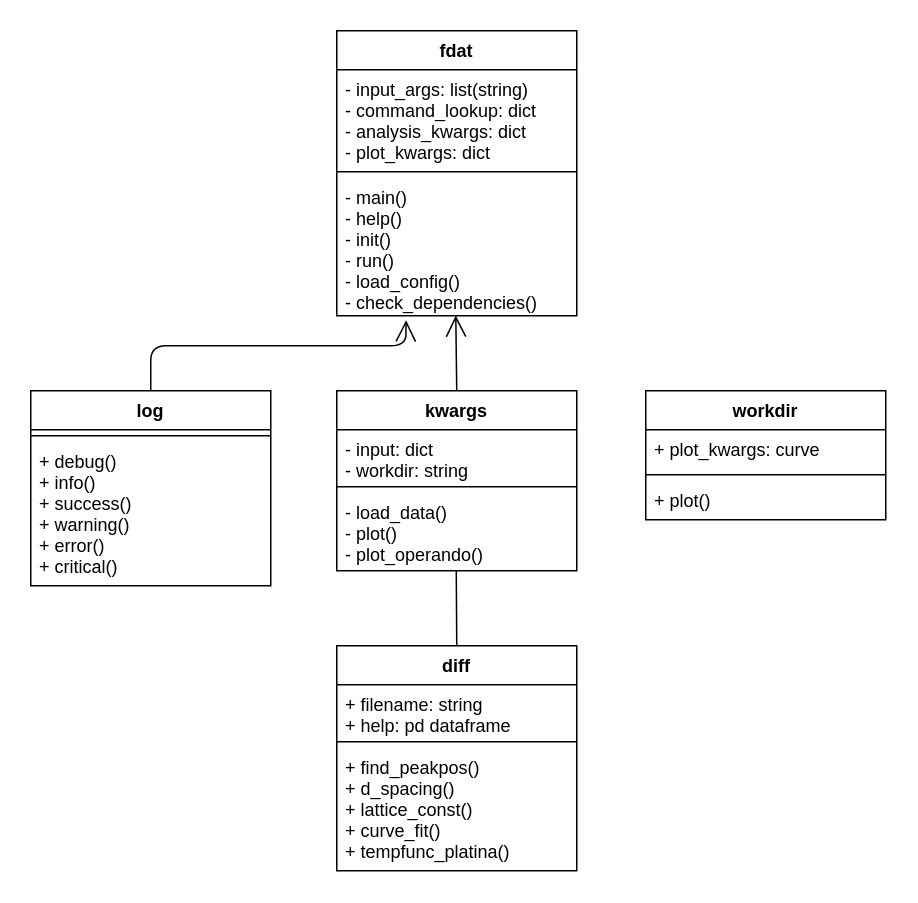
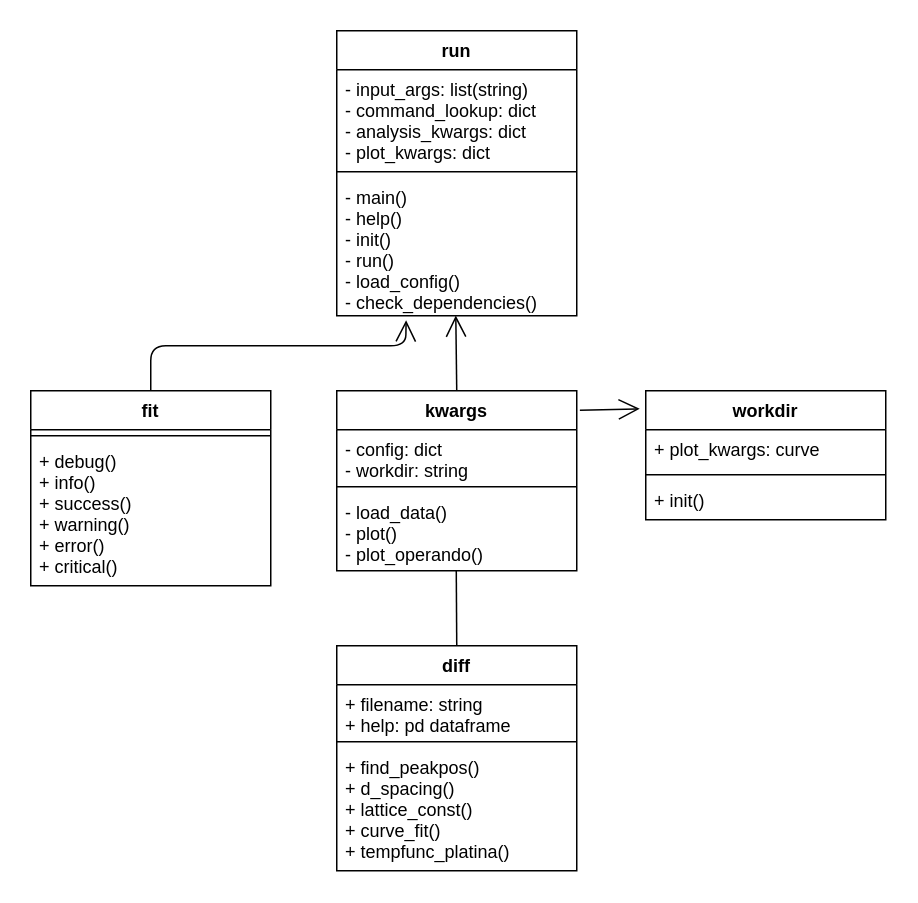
node "fdat": label "fdat" -> "run"
edge "kwargs" -> "workdir": added
node "log": label "log" -> "fit"
node "- input: dict - workdir: string": label "- input: dict - workdir: string" -> "- config: dict - workdir: string"
node "+ plot()": label "+ plot()" -> "+ init()"
